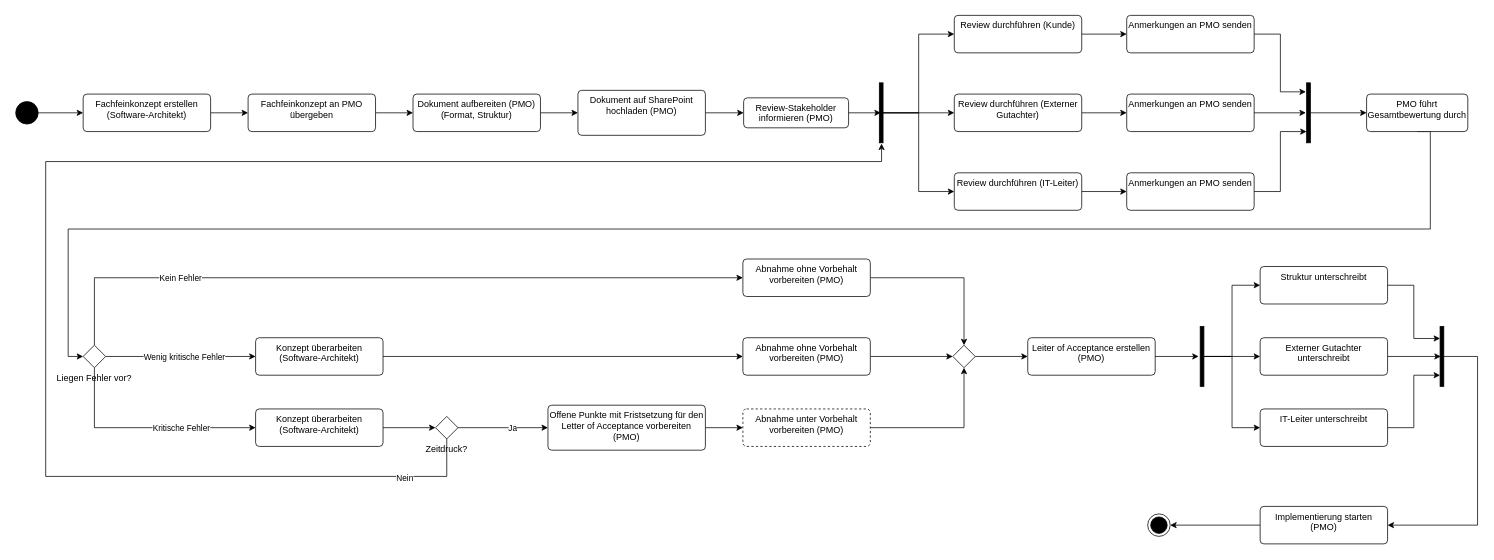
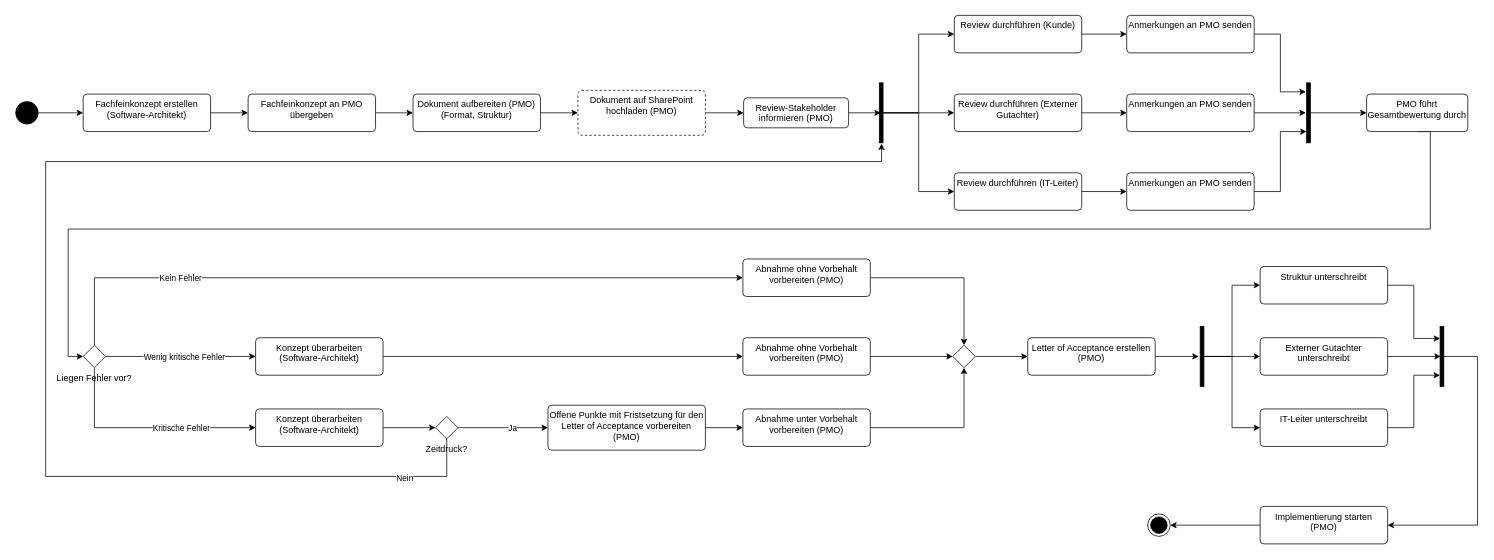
node "Dokument auf SharePoint hochladen (PMO)": style solid -> dashed
node "Leiter of Acceptance erstellen (PMO)": label "Leiter of Acceptance erstellen (PMO)" -> "Letter of Acceptance erstellen (PMO)"
node "Abnahme unter Vorbehalt vorbereiten (PMO)": style dashed -> solid
